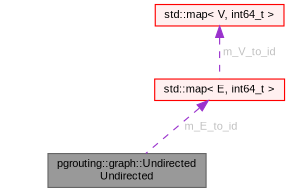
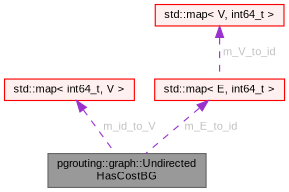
node "std::map< int64_t, V >": added
node "pgrouting::graph::Undirected Undirected": label "pgrouting::graph::Undirected Undirected" -> "pgrouting::graph::Undirected HasCostBG"
